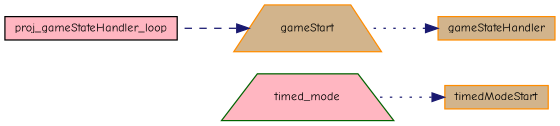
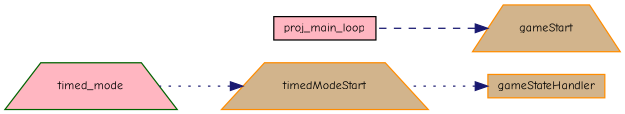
node "proj_gameStateHandler_loop": label "proj_gameStateHandler_loop" -> "proj_main_loop"
edge "gameStart" -> "gameStateHandler": now "timedModeStart" -> "gameStateHandler"
node "timedModeStart": shape box -> trapezium
